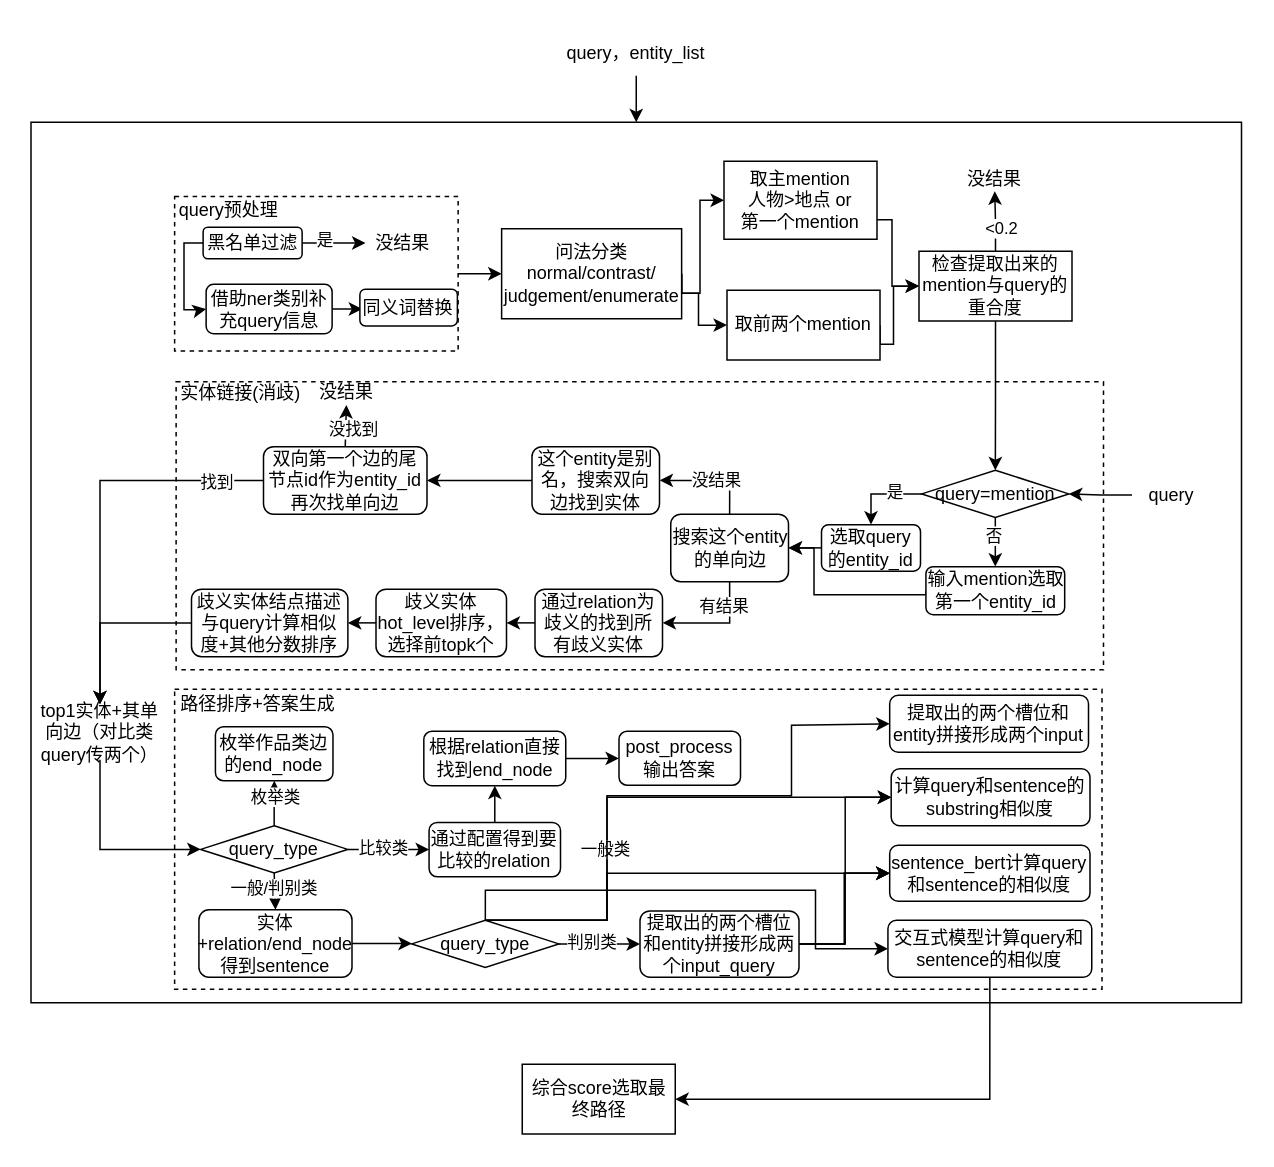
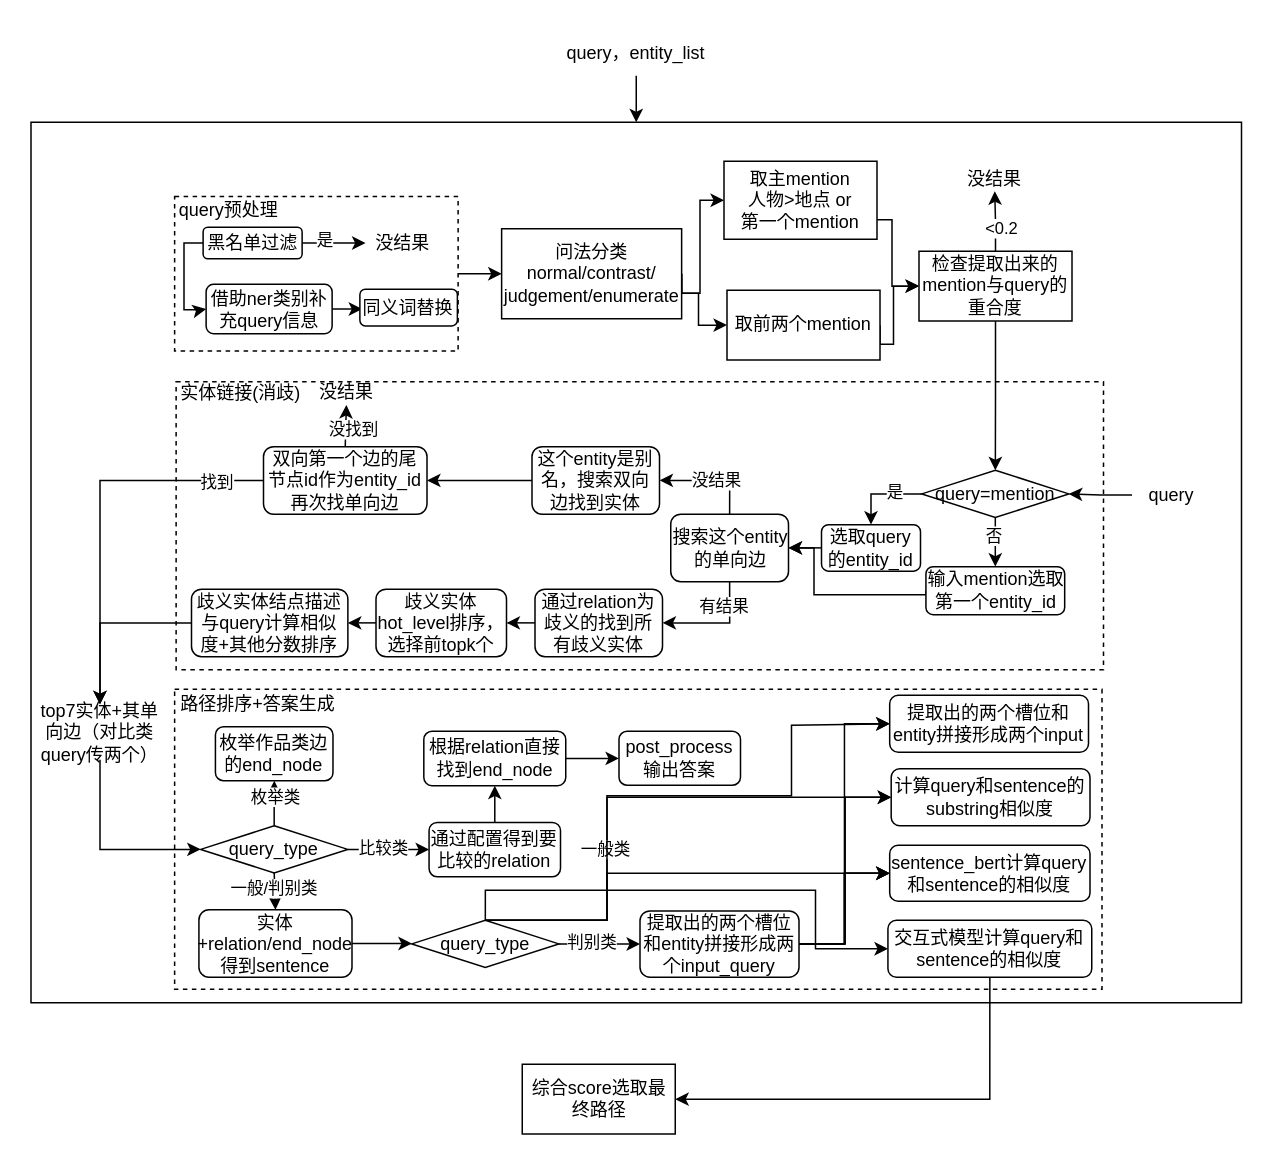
node "top1实体+其单向边（对比类query传两个）": label "top1实体+其单向边（对比类query传两个）" -> "top7实体+其单向边（对比类query传两个）"
edge "提取出的两个槽位和entity拼接形成两个input_query" -> "提取出的两个槽位和entity拼接形成两个input": added
